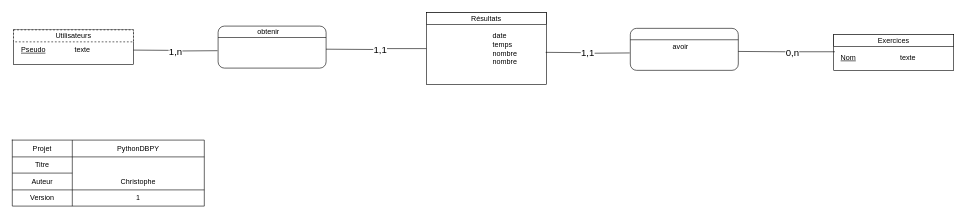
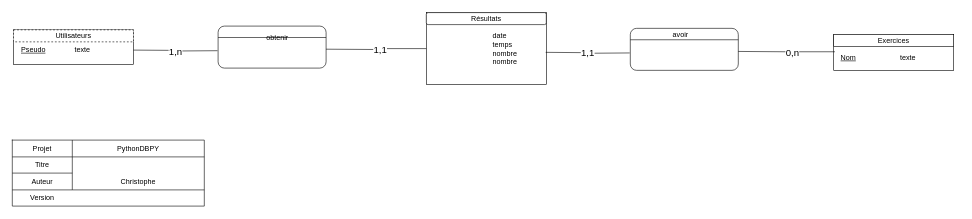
node "Résultats": shape rectangle -> rounded rectangle
node "obtenir": moved (269, 32) -> (278, 38)
node "avoir": moved (681, 46) -> (681, 34)
node "1": removed
